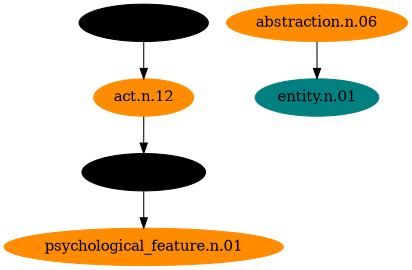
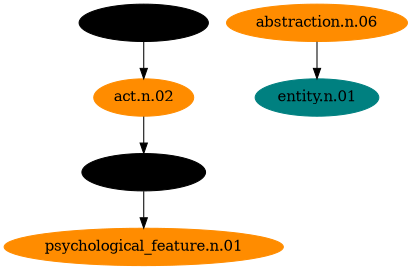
node "act.n.12": label "act.n.12" -> "act.n.02"
